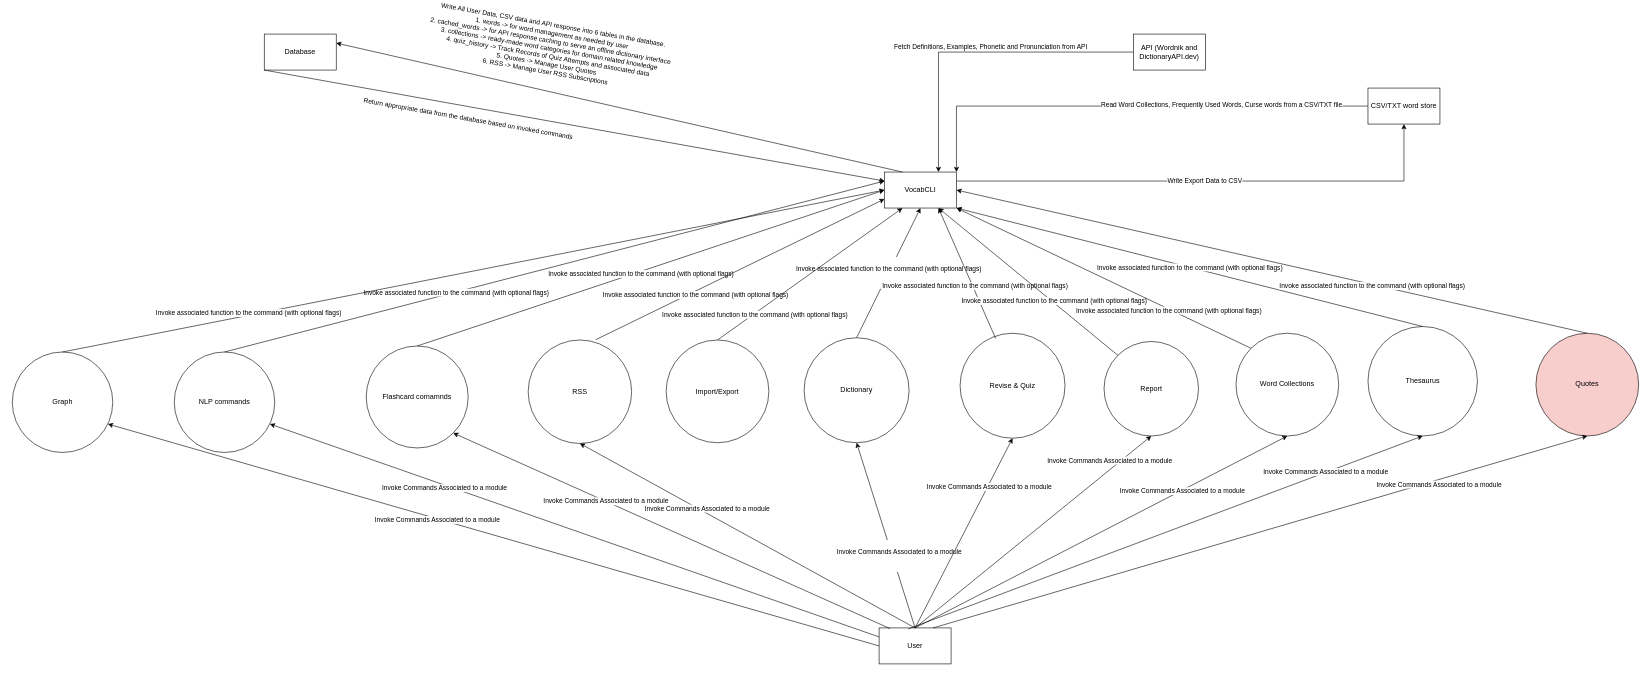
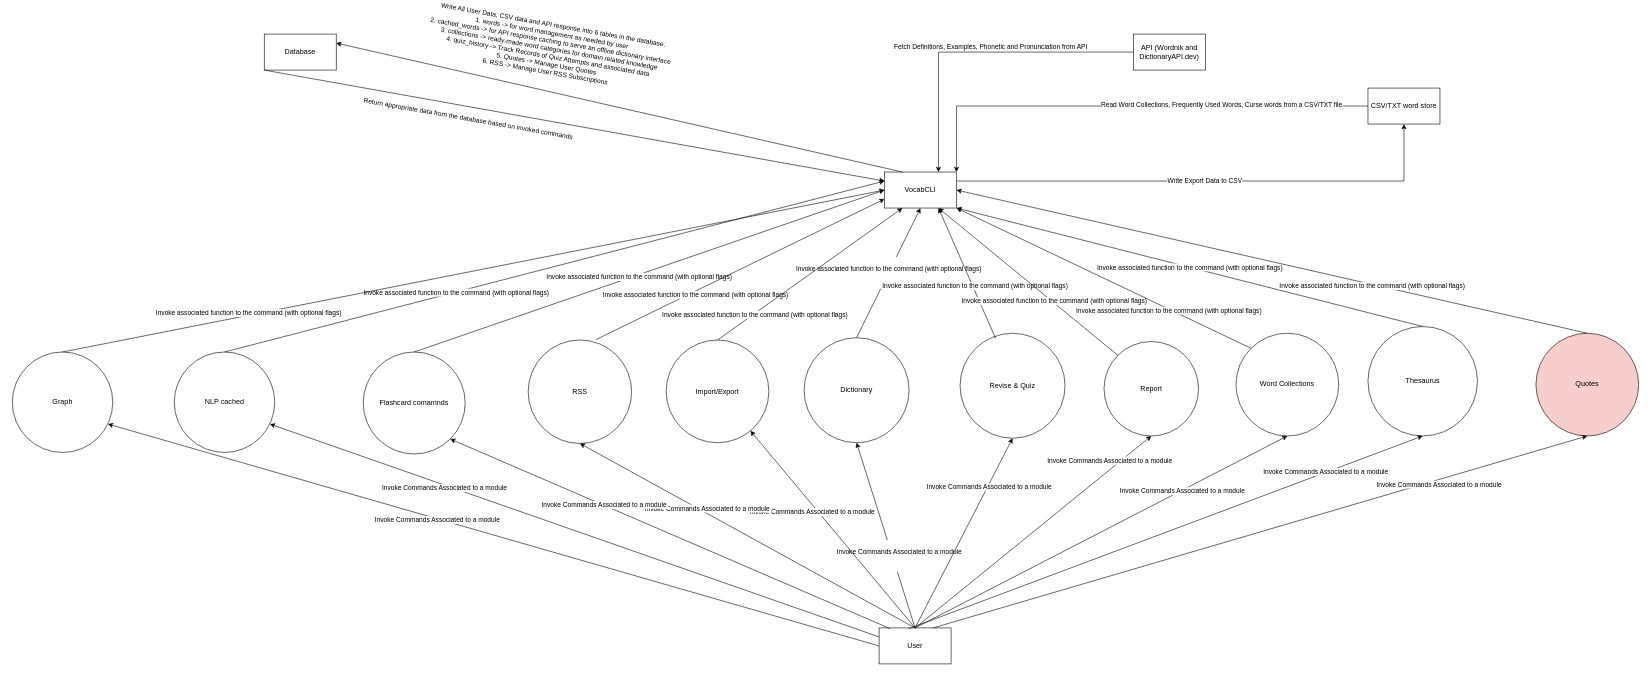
node "Flashcard comamnds": moved (417, 397) -> (414, 403)
node "NLP commands": label "NLP commands" -> "NLP cached"
edge "User" -> "Import/Export": added, label "Invoke Commands Associated to a module"
